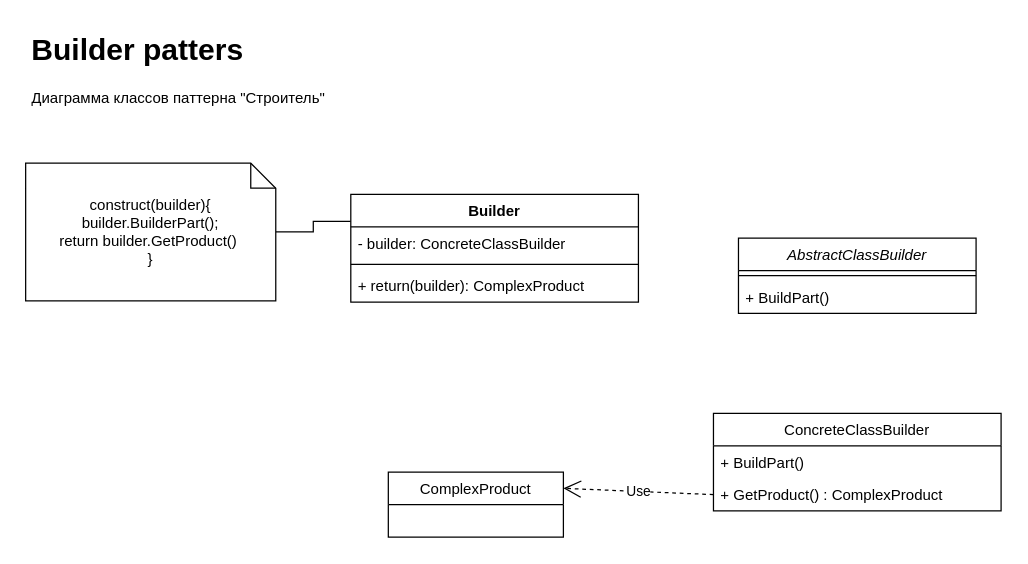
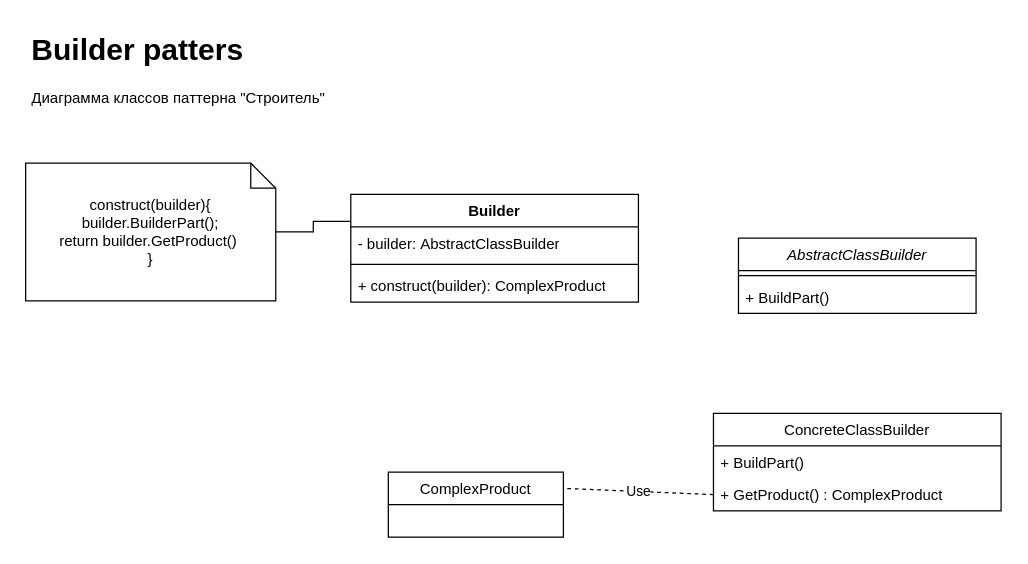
node "- builder: ConcreteClassBuilder": label "- builder: ConcreteClassBuilder" -> "- builder: AbstractClassBuilder"
node "+ return(builder): ComplexProduct": label "+ return(builder): ComplexProduct" -> "+ construct(builder): ComplexProduct"
edge "+ GetProduct() : ComplexProduct" -> "ComplexProduct": arrowhead open -> none
